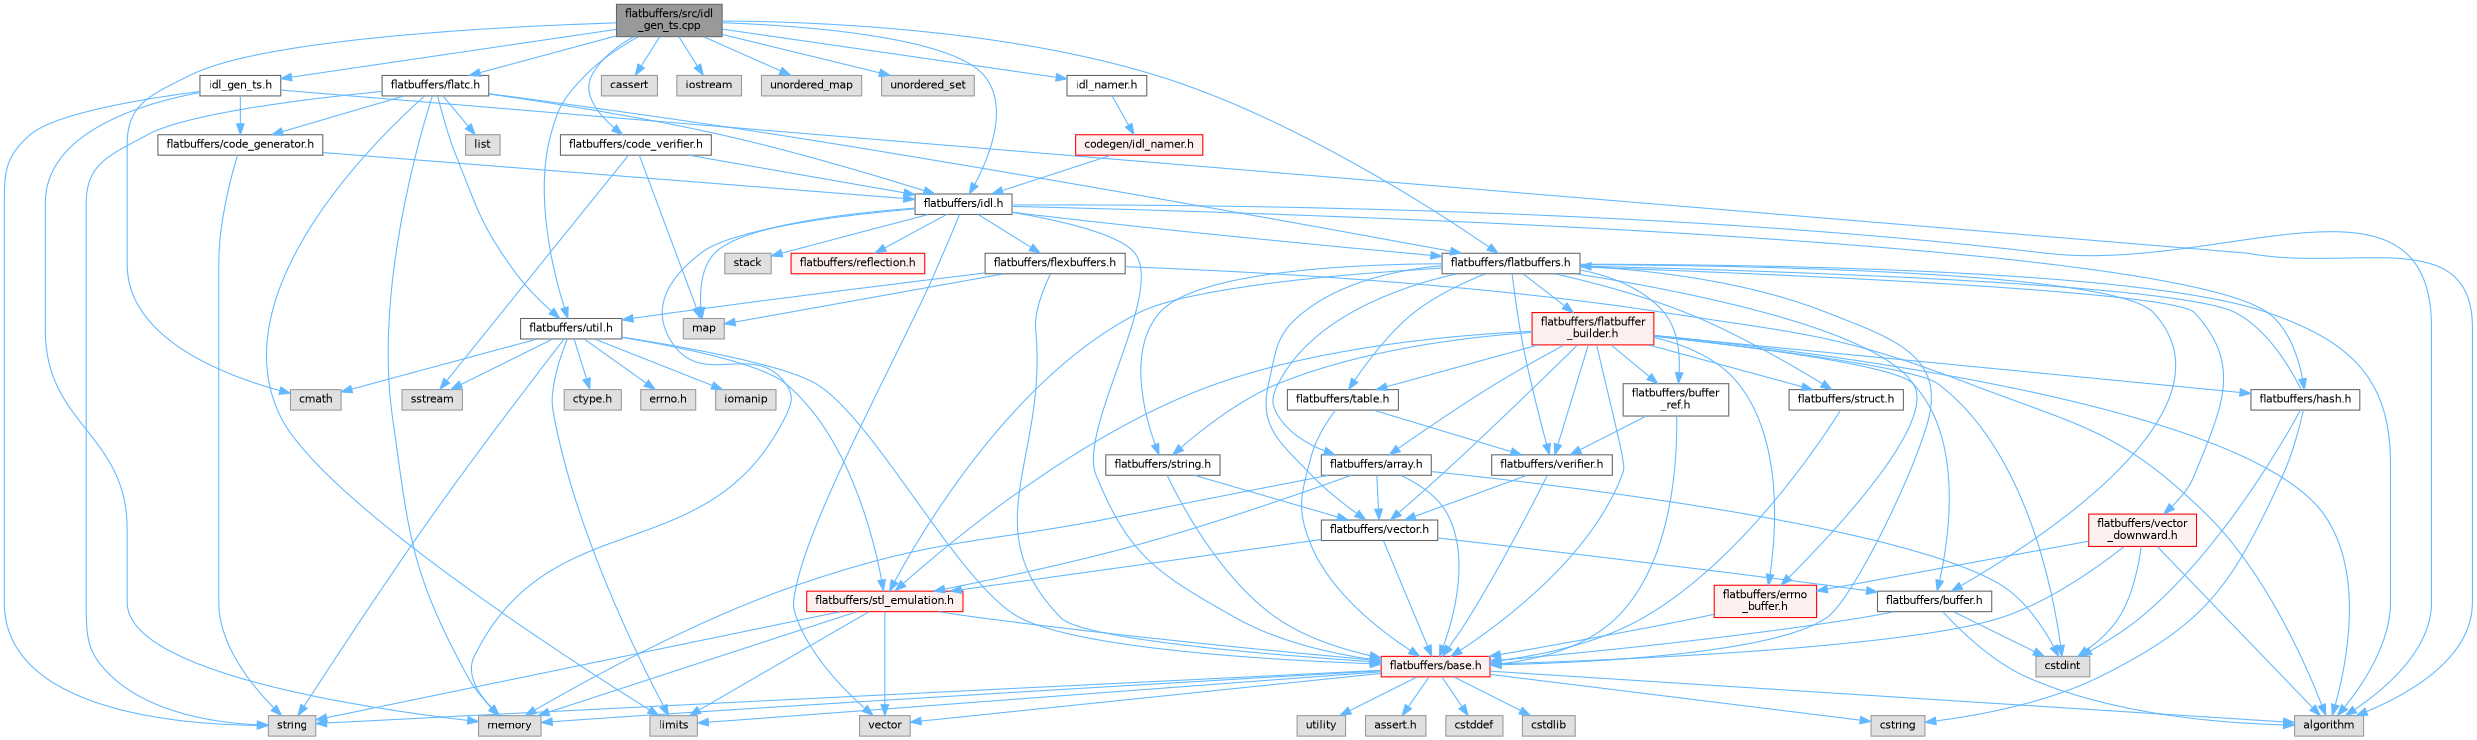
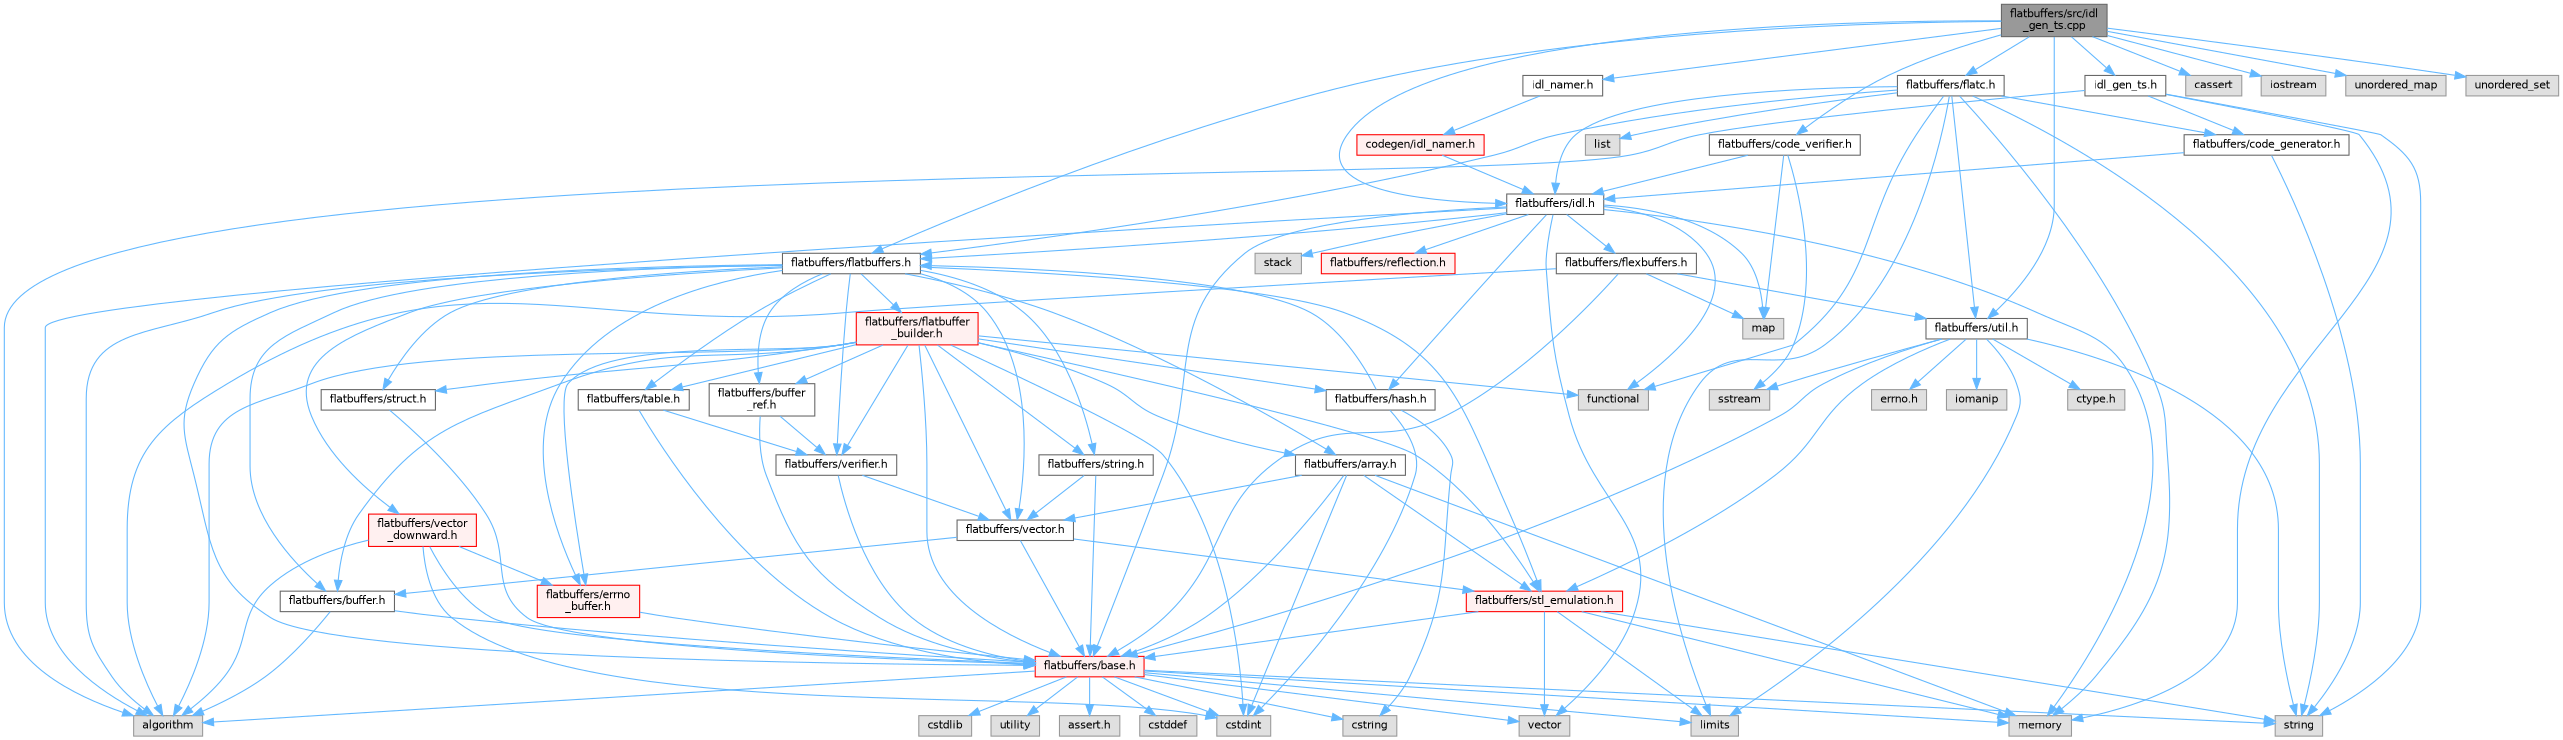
node "cmath": removed
node "functional": added
edge "flatbuffers/buffer.h" -> "cstdint": now "flatbuffers/base.h" -> "cstdint"
